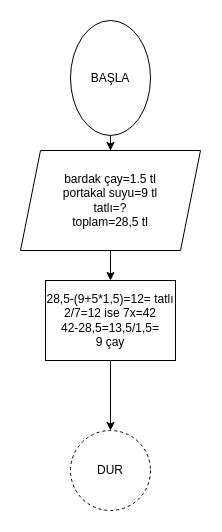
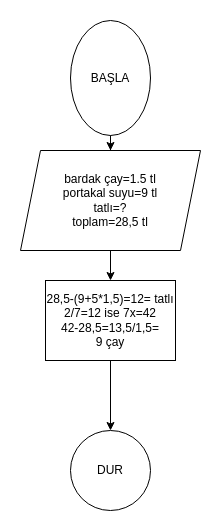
node "DUR": style dashed -> solid
